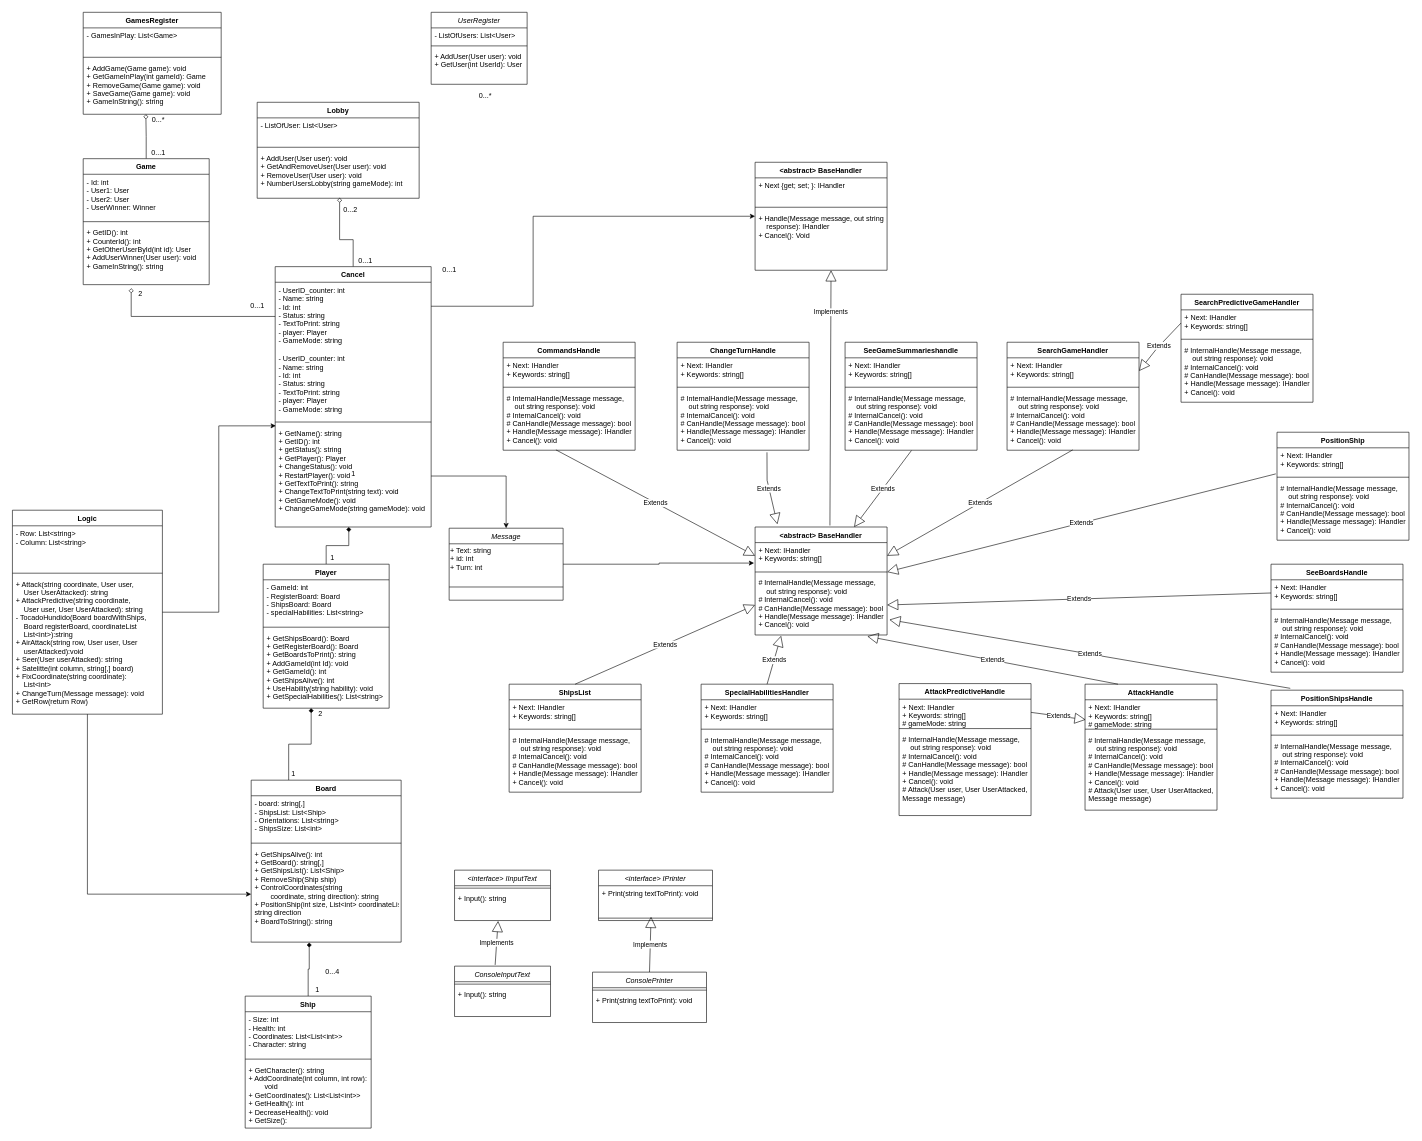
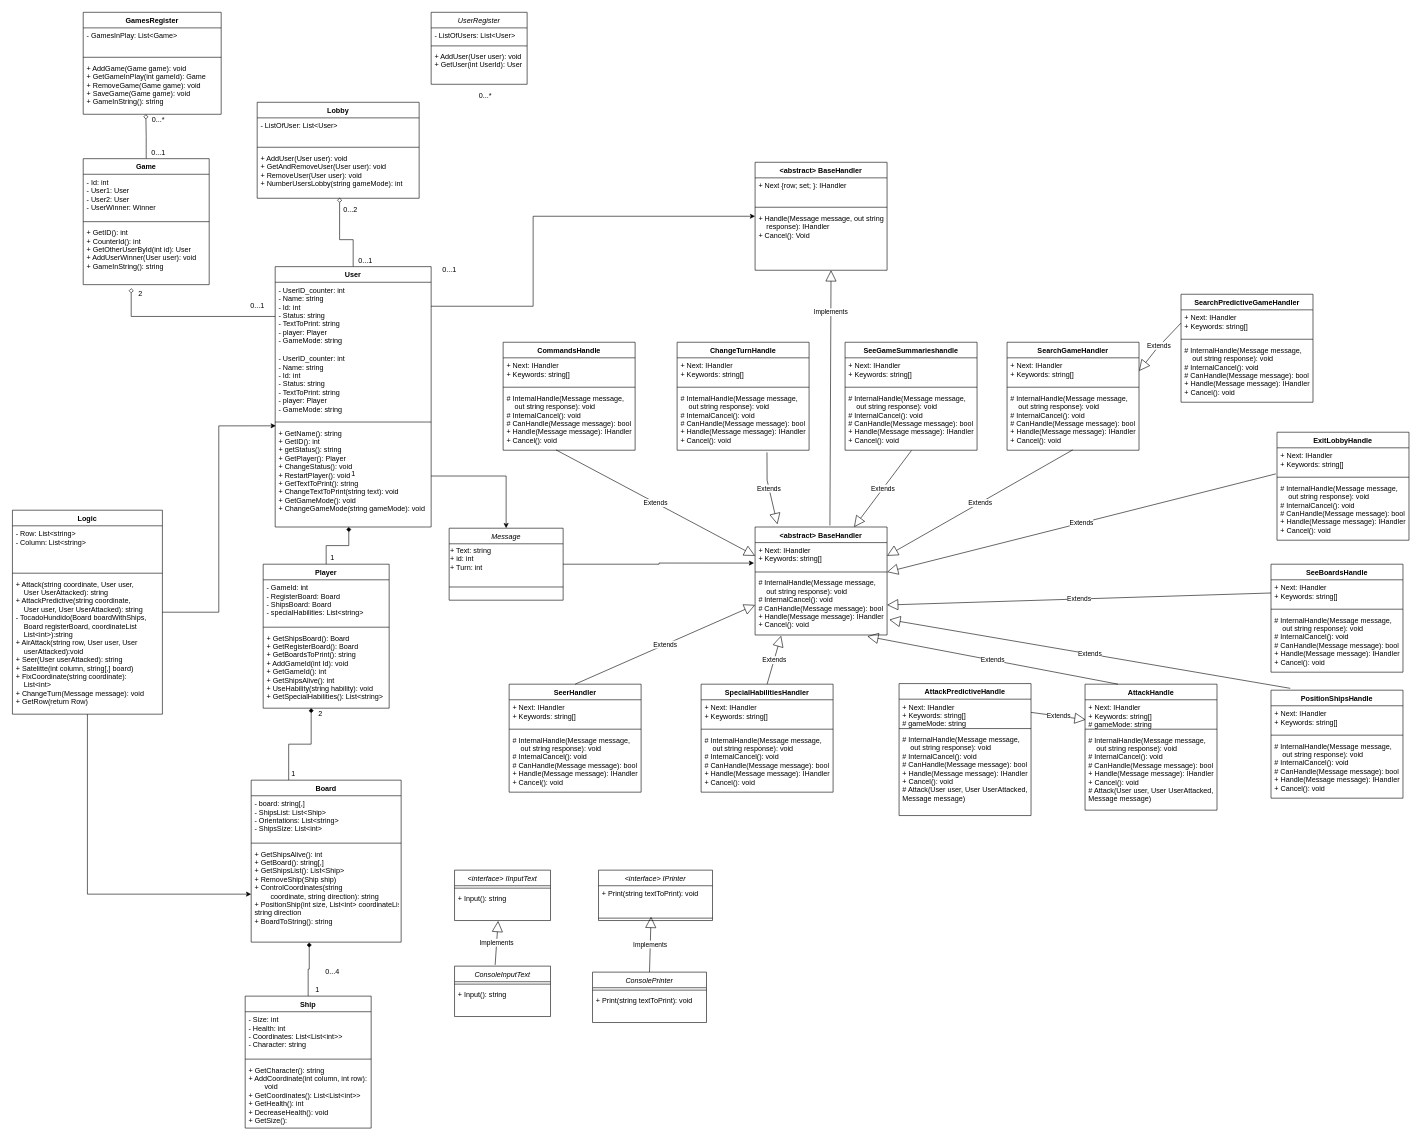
node "+ Next {get; set; }: IHandler": label "+ Next {get; set; }: IHandler" -> "+ Next {row; set; }: IHandler"
node "Cancel": label "Cancel" -> "User"
node "PositionShip": label "PositionShip" -> "ExitLobbyHandle"
node "ShipsList": label "ShipsList" -> "SeerHandler"
